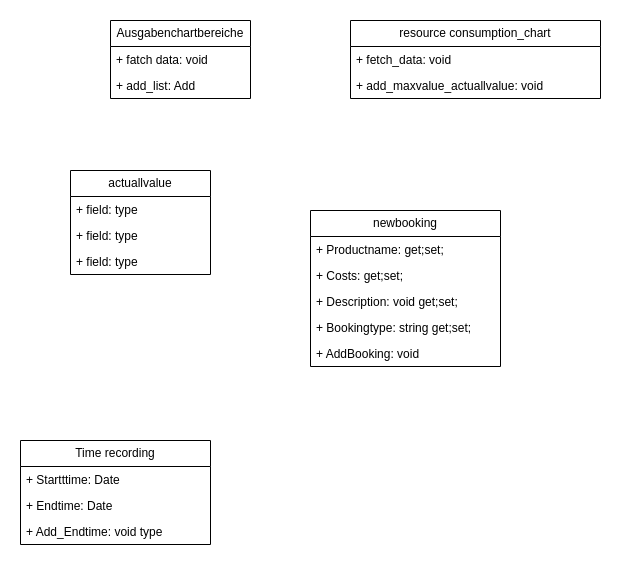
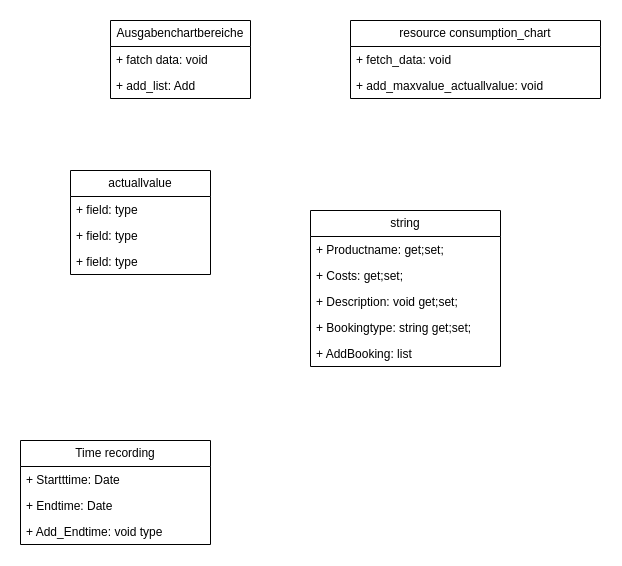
node "newbooking": label "newbooking" -> "string"
node "+ AddBooking: void": label "+ AddBooking: void" -> "+ AddBooking: list"
